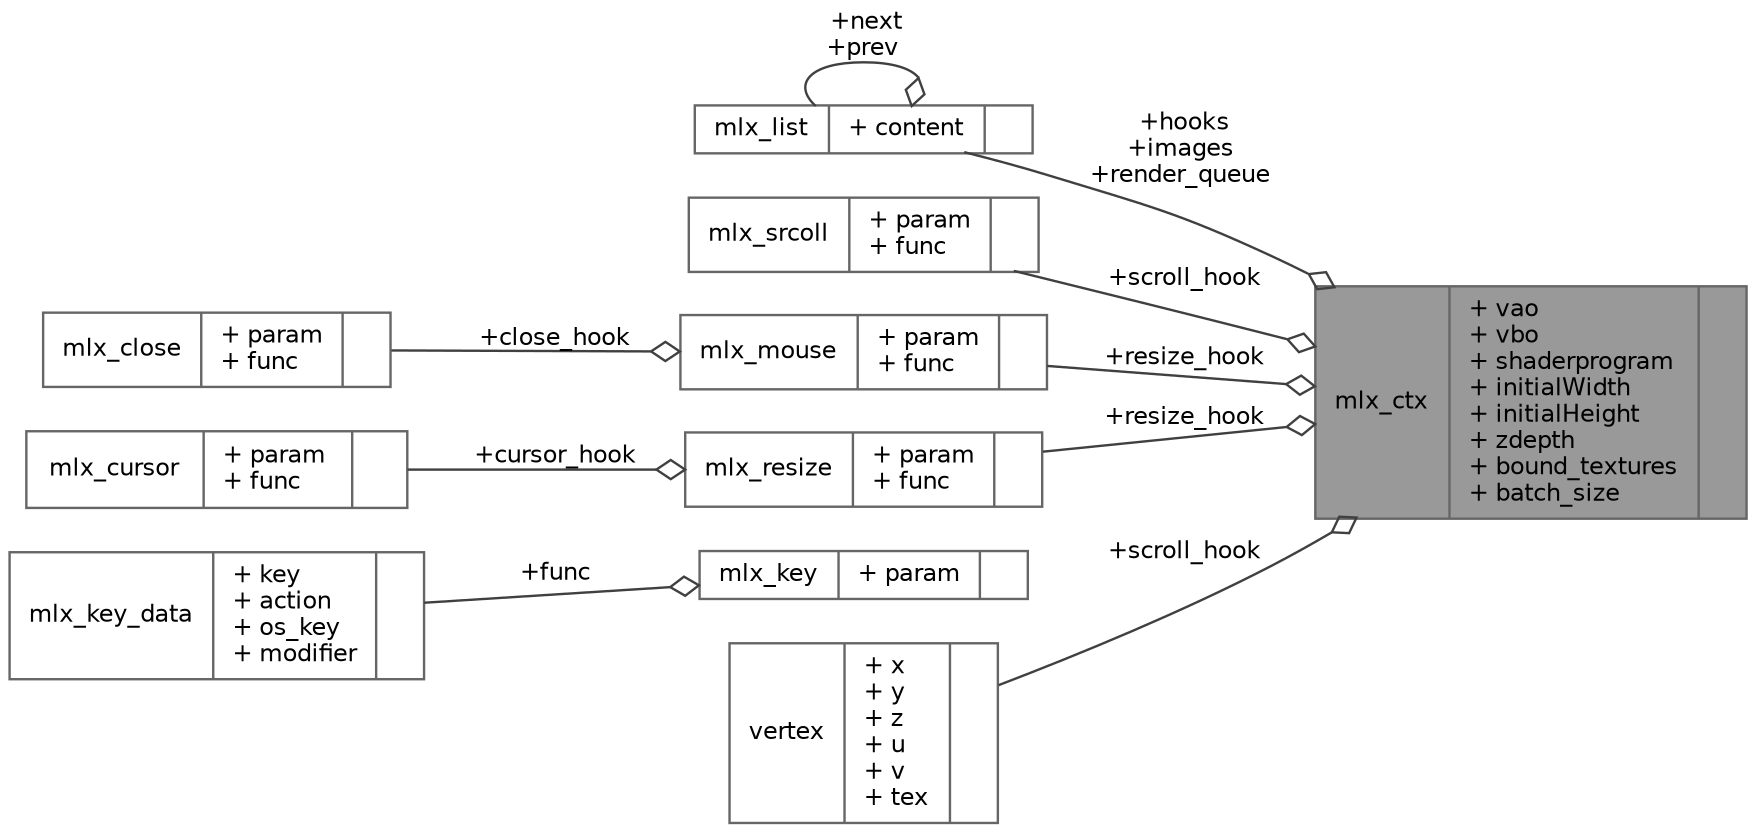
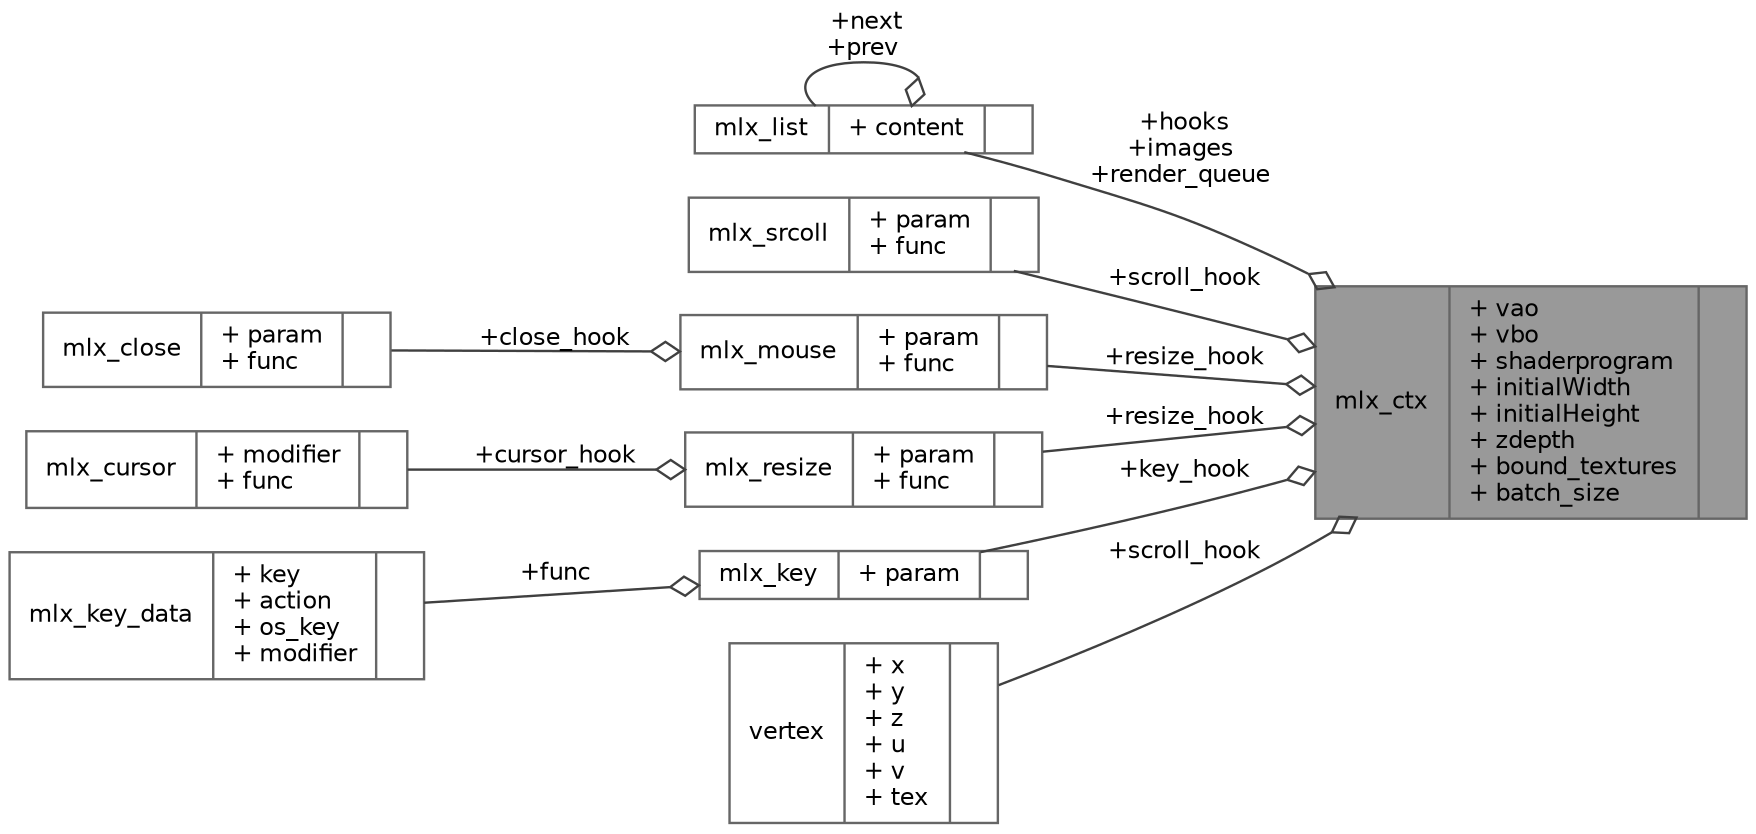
node "mlx_cursor": text "+ param" -> "+ modifier"
edge "mlx_key" -> "mlx_ctx": added, label "+key_hook"
